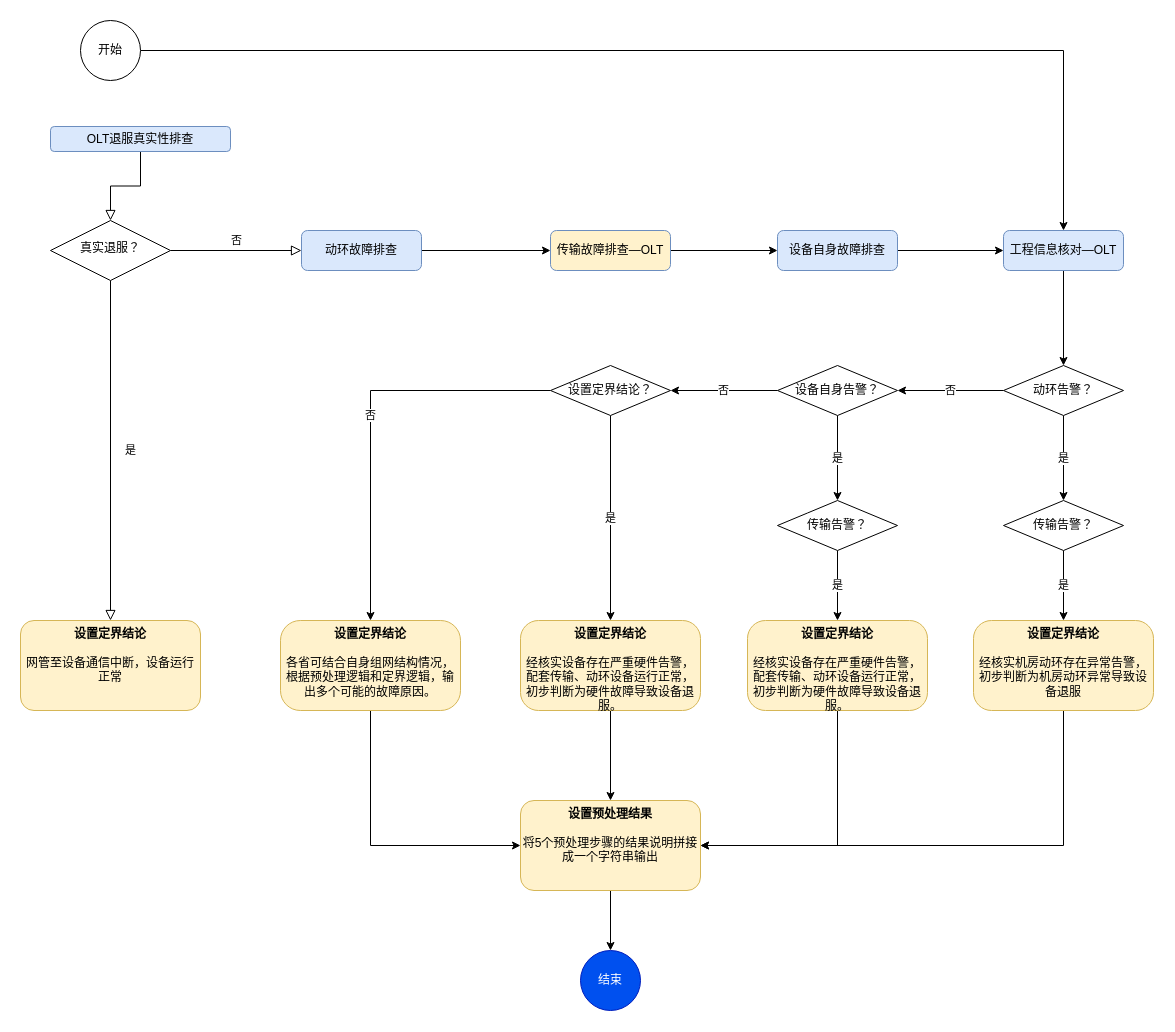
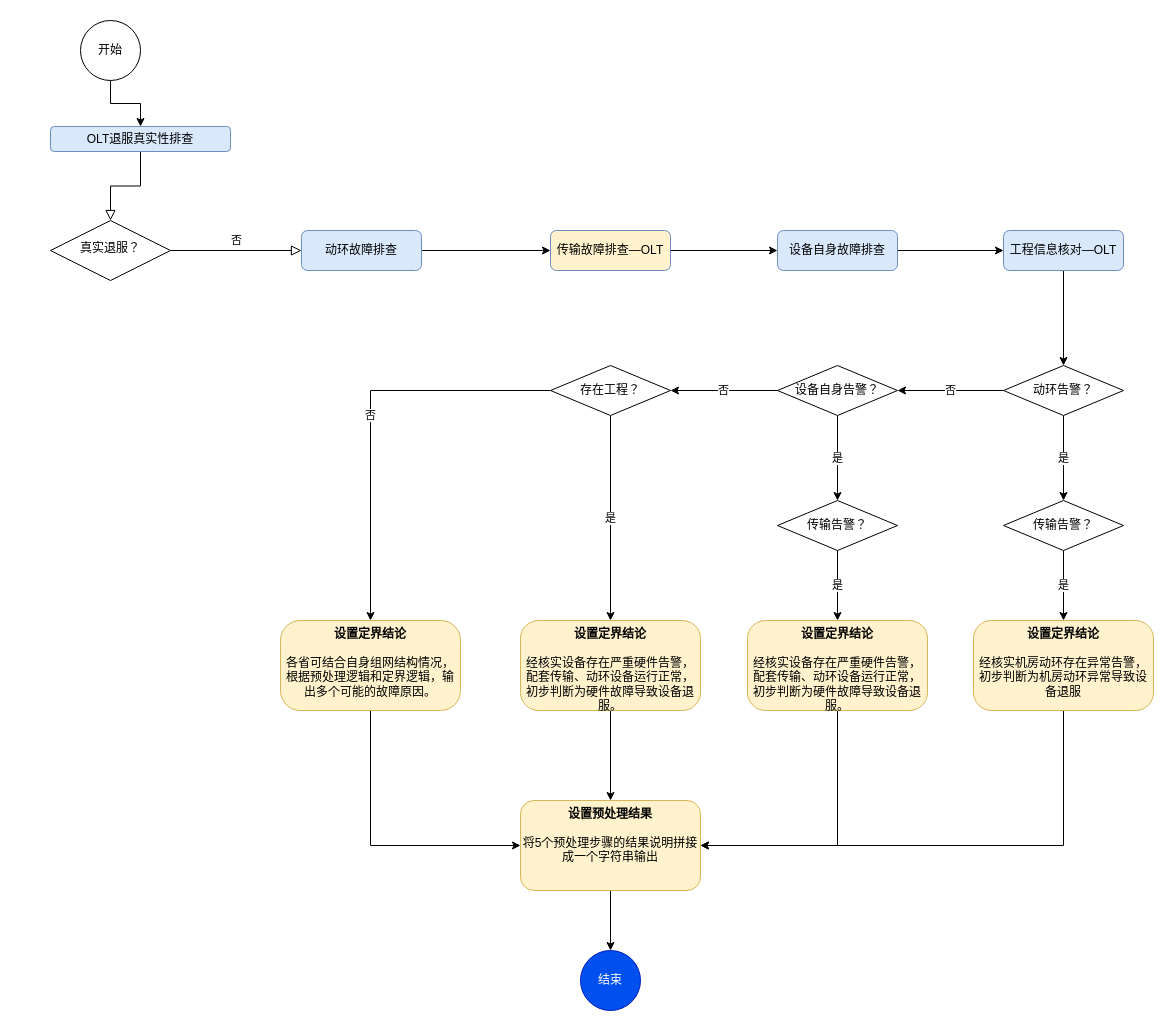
edge "开始" -> "工程信息核对—OLT": now "开始" -> "OLT退服真实性排查"
node "设置定界结论？": label "设置定界结论？" -> "存在工程？"
edge "真实退服？" -> "设置定界结论 网管至设备通信中断，设备运行正常": removed, label "是"
node "设置定界结论 网管至设备通信中断，设备运行正常": removed
